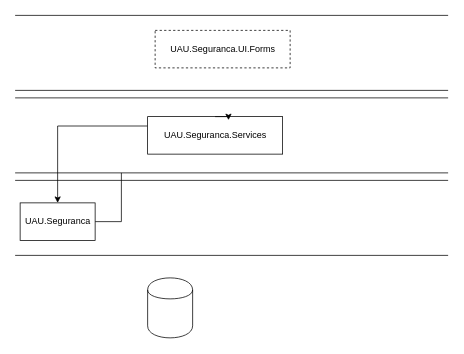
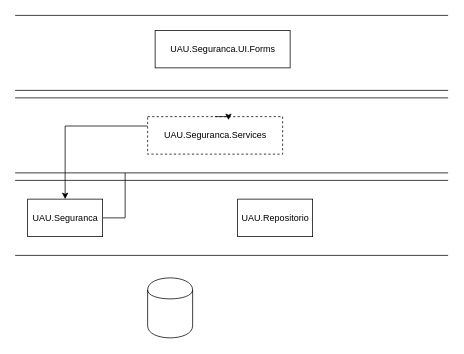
node "UAU.Seguranca.UI.Forms": style dashed -> solid
node "UAU.Seguranca.Services": style solid -> dashed
node "UAU.Repositorio": added
node "UAU.Seguranca": moved (57, 222) -> (65, 218)
